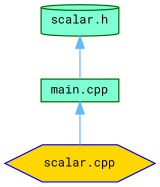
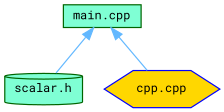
edge "main.cpp" -> "scalar.h": reversed
node "scalar.cpp": label "scalar.cpp" -> "cpp.cpp"
